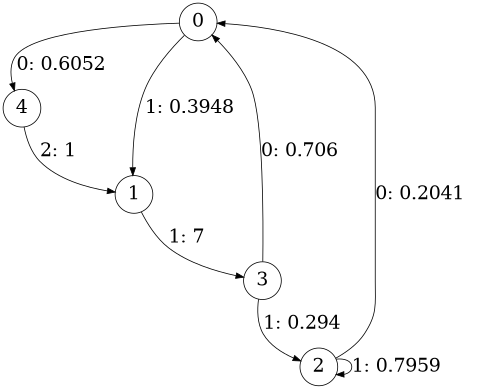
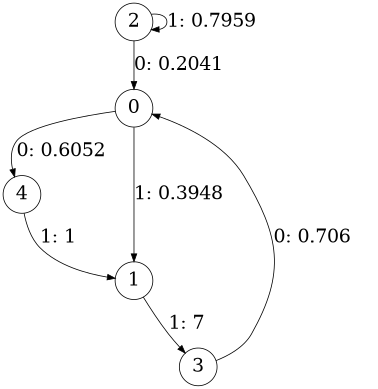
edge "4" -> "1": label "2: 1        " -> "1: 1        "
edge "3" -> "2": removed, label "1: 0.294"
